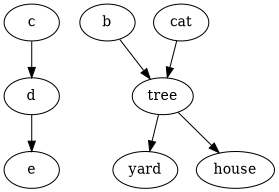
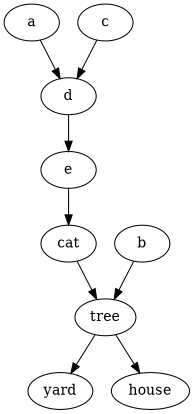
node "a": added
edge "e" -> "cat": added
